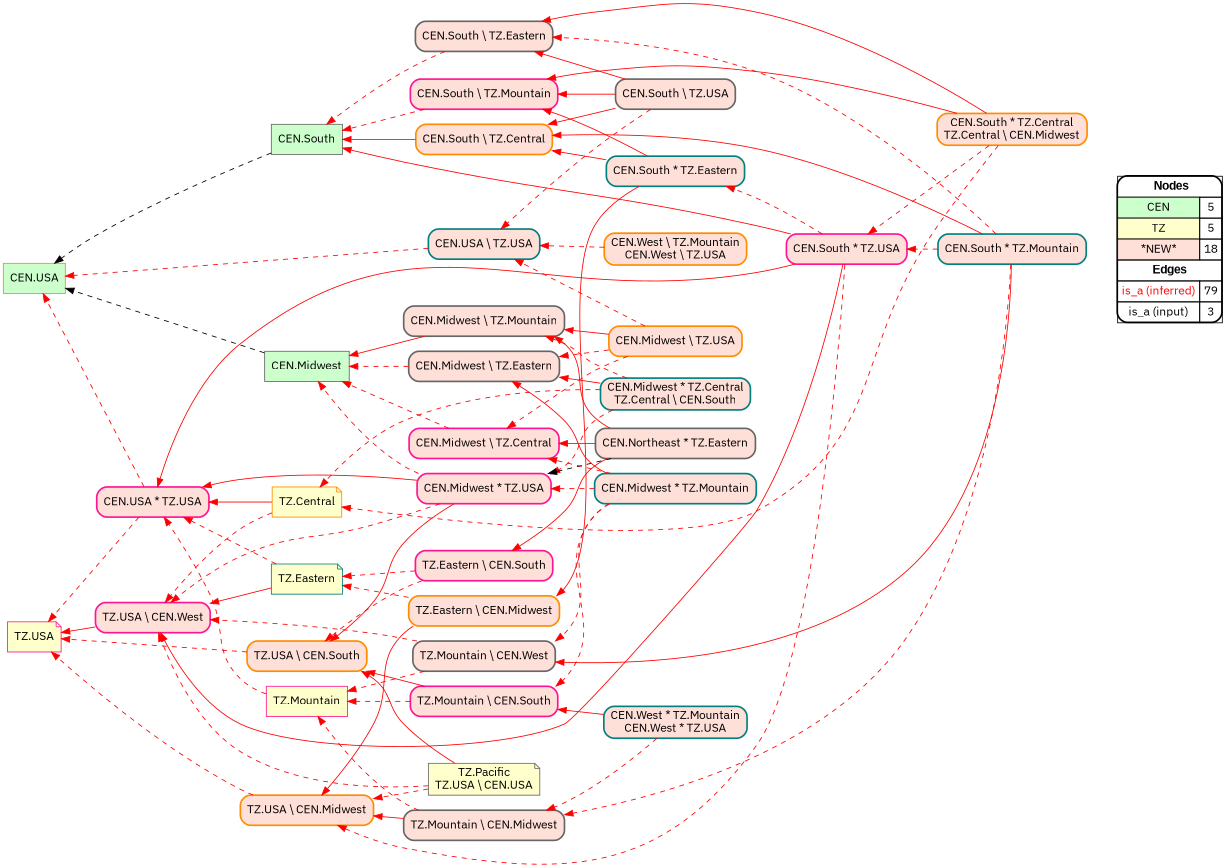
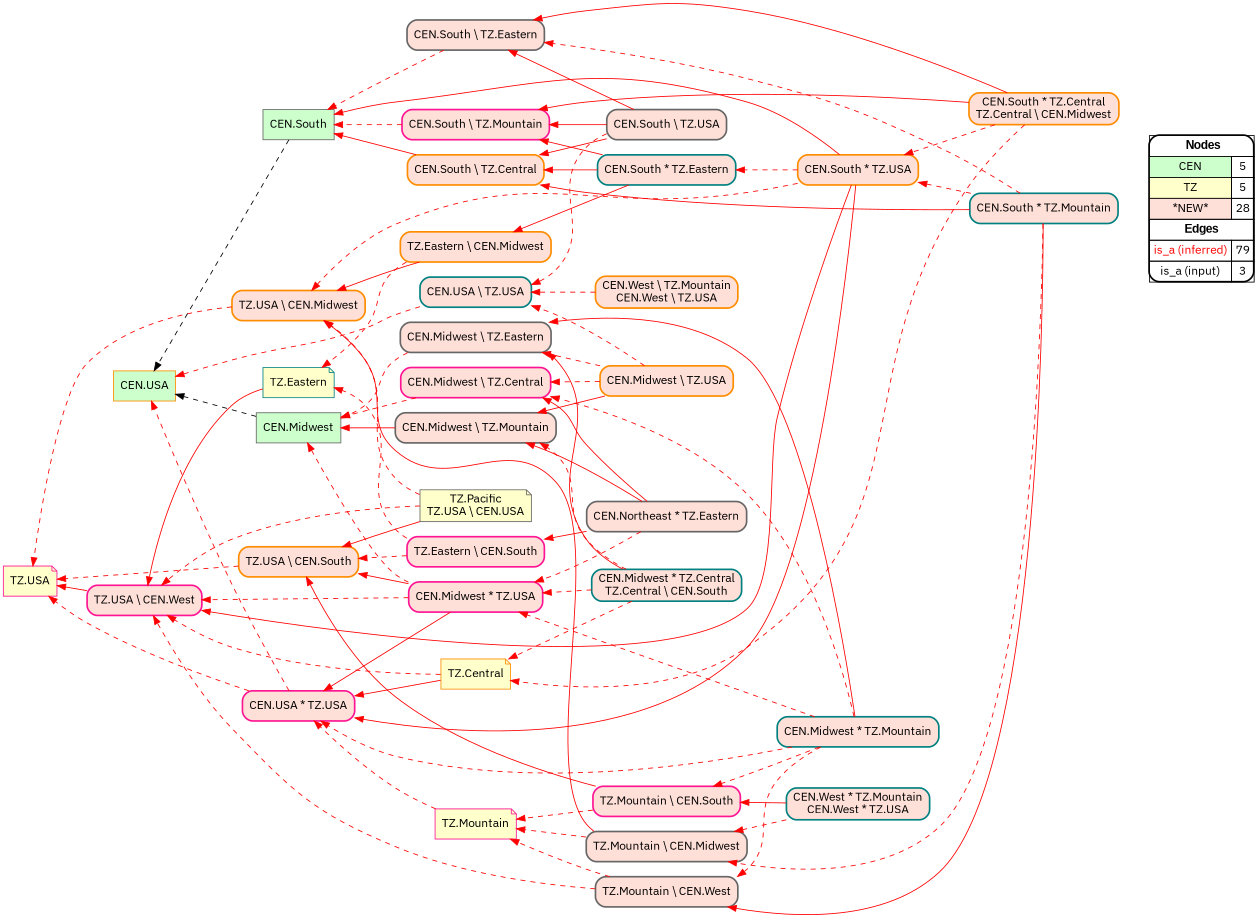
node "CEN.South * TZ.USA": color deeppink -> darkorange
node "Nodes": text "18" -> "28"
edge "CEN.Northeast * TZ.Eastern" -> "CEN.Midwest * TZ.USA": color #000000 -> #ff0000
edge "TZ.Eastern" -> "CEN.USA * TZ.USA": now "CEN.Midwest * TZ.Mountain" -> "CEN.USA * TZ.USA"
node "TZ.Mountain": shape box -> note
